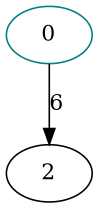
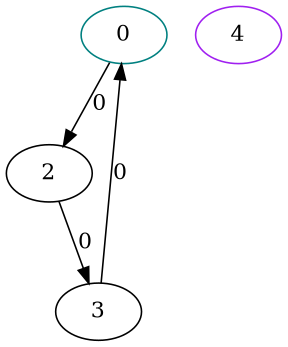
node "4": added
edge "0" -> "2": label "6" -> "0"
node "3": added
